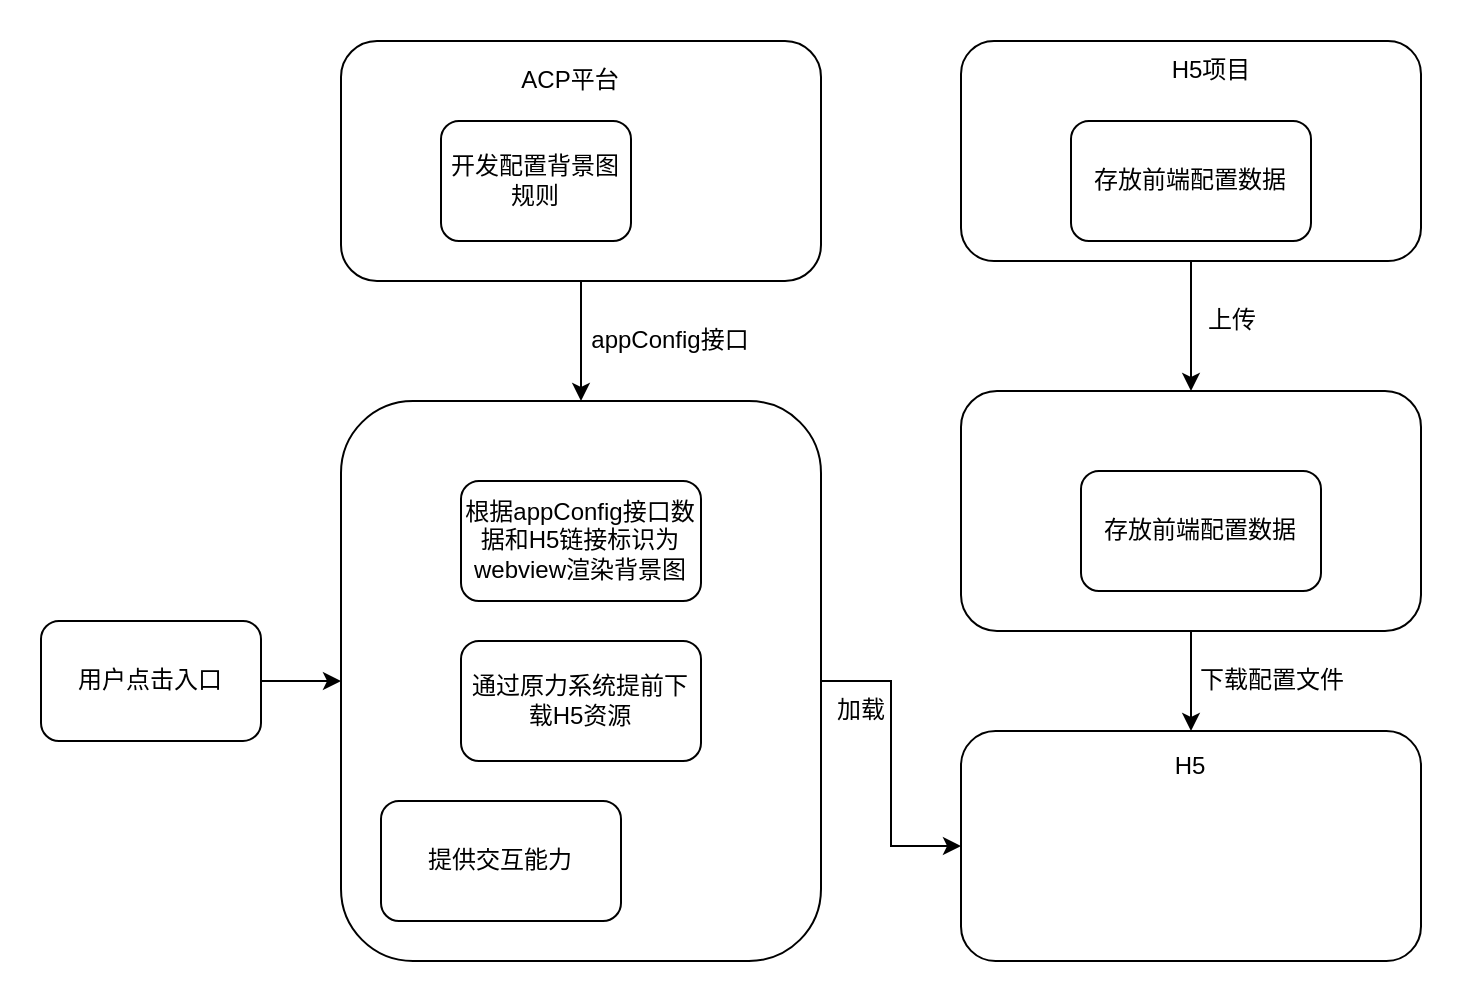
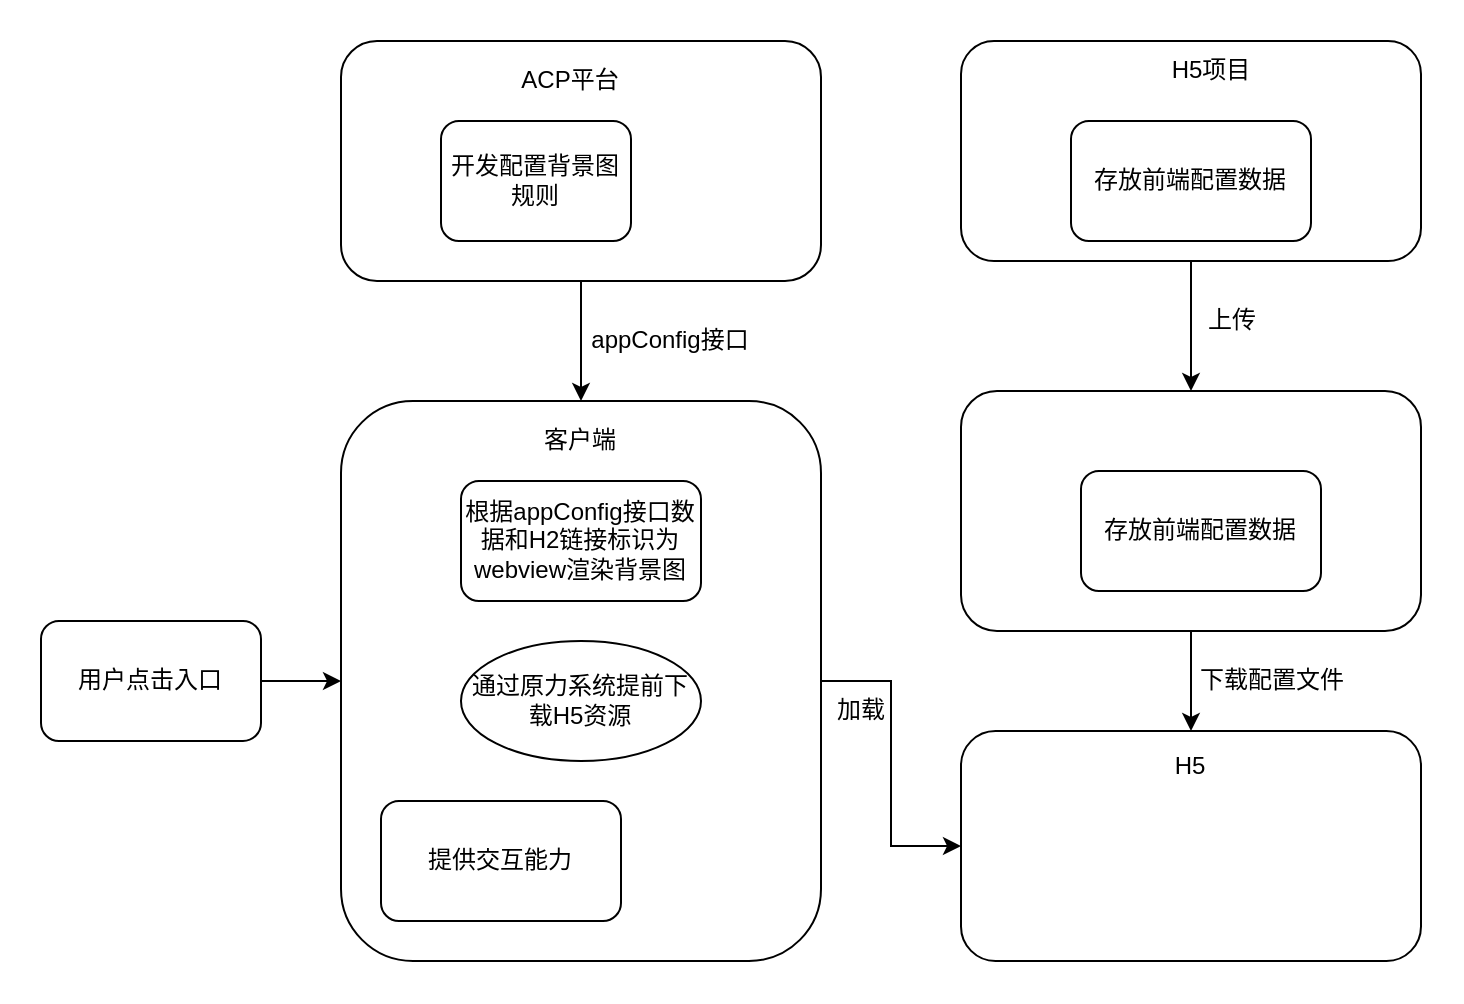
node "客户端": added
node "根据appConfig接口数据和H5链接标识为webview渲染背景图": label "根据appConfig接口数据和H5链接标识为webview渲染背景图" -> "根据appConfig接口数据和H2链接标识为webview渲染背景图"
node "通过原力系统提前下载H5资源": shape rounded rectangle -> ellipse
